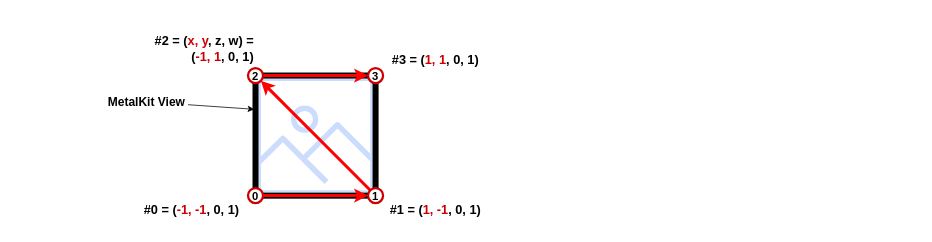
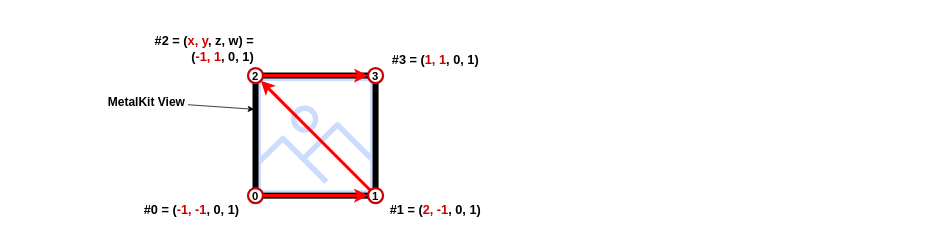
node "#1 = (1, -1, 0, 1)": label "#1 = (1, -1, 0, 1)" -> "#1 = (2, -1, 0, 1)"
